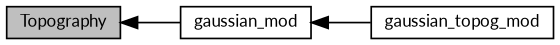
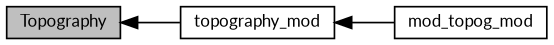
node "gaussian_mod": label "gaussian_mod" -> "topography_mod"
node "gaussian_topog_mod": label "gaussian_topog_mod" -> "mod_topog_mod"
